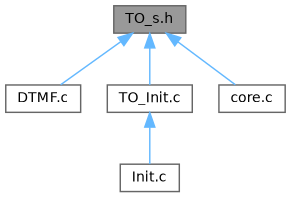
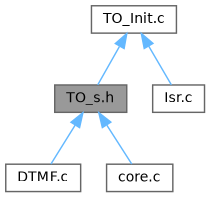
edge "TO_Init.c" -> "TO_s.h": reversed
node "Init.c": label "Init.c" -> "Isr.c"
